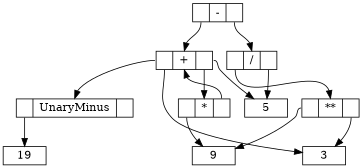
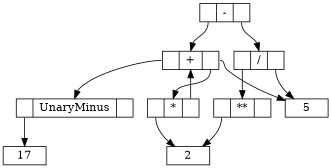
node "19": label "19" -> "17"
node "9": label "9" -> "2"
node "3": removed
